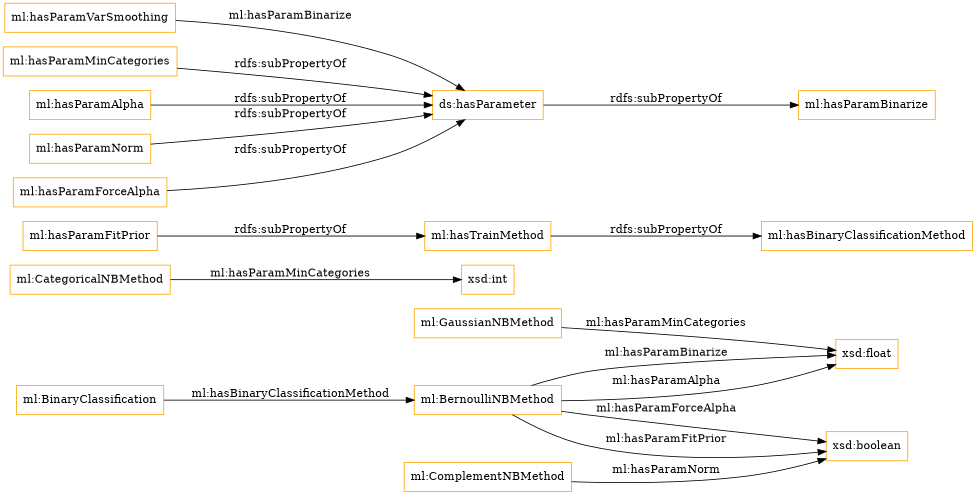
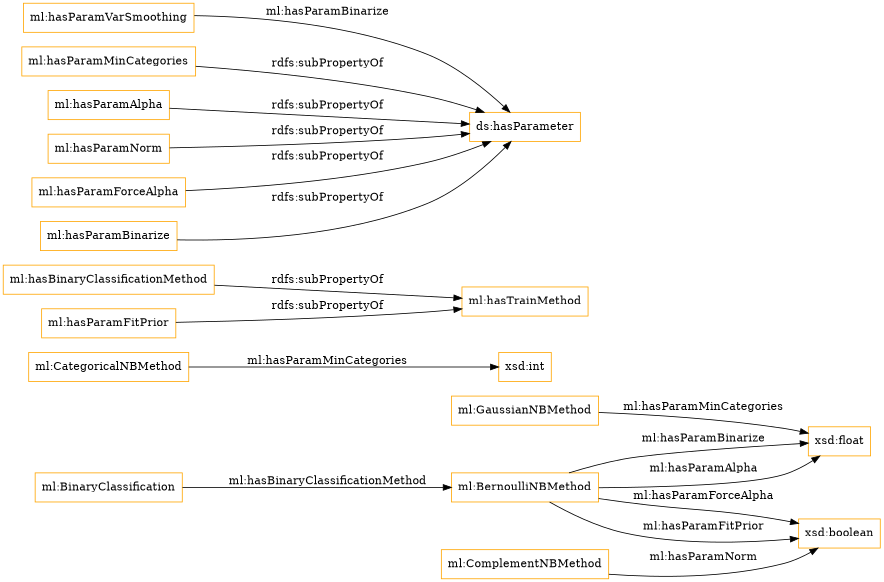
edge "ds:hasParameter" -> "ml:hasParamBinarize": reversed
edge "ml:hasTrainMethod" -> "ml:hasBinaryClassificationMethod": reversed
